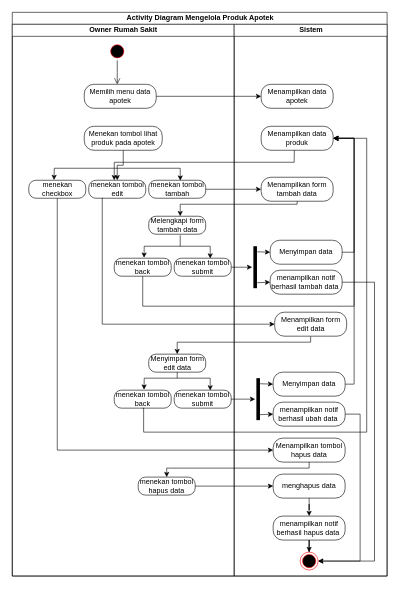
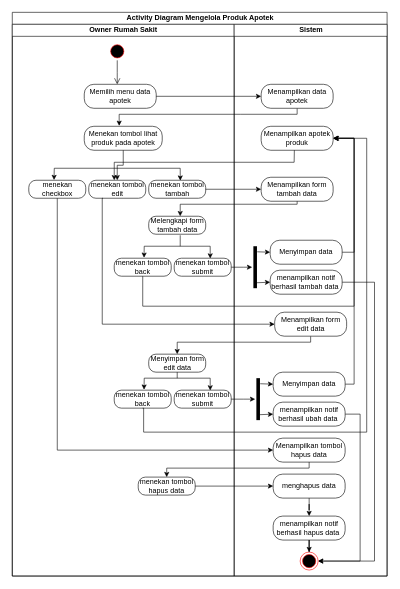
edge "Menampilkan data apotek" -> "Menekan tombol lihat produk pada apotek": added
node "Menampilkan data produk": label "Menampilkan data produk" -> "Menampilkan apotek produk"
